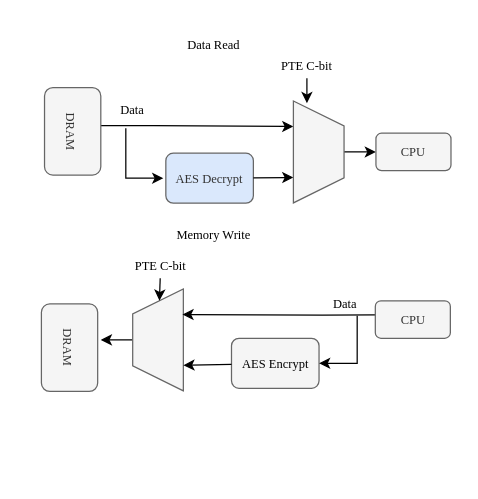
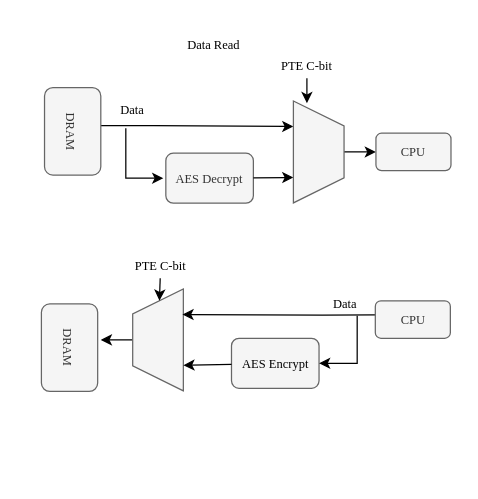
node "AES Decrypt": fillcolor #dae8fc -> #f5f5f5
node "Memory Write": removed
